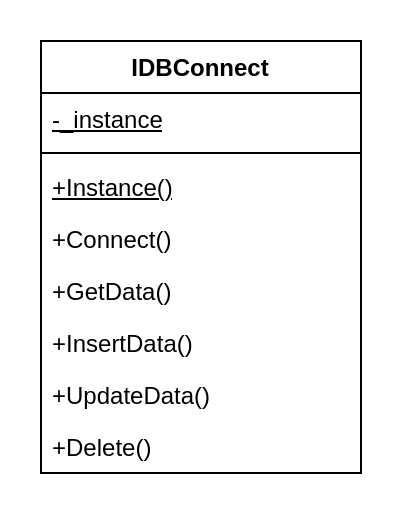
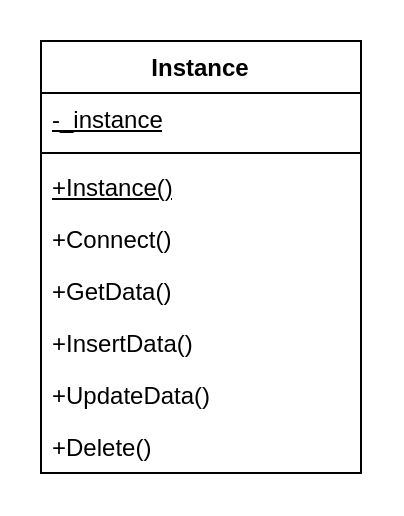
node "IDBConnect": label "IDBConnect" -> "Instance"
